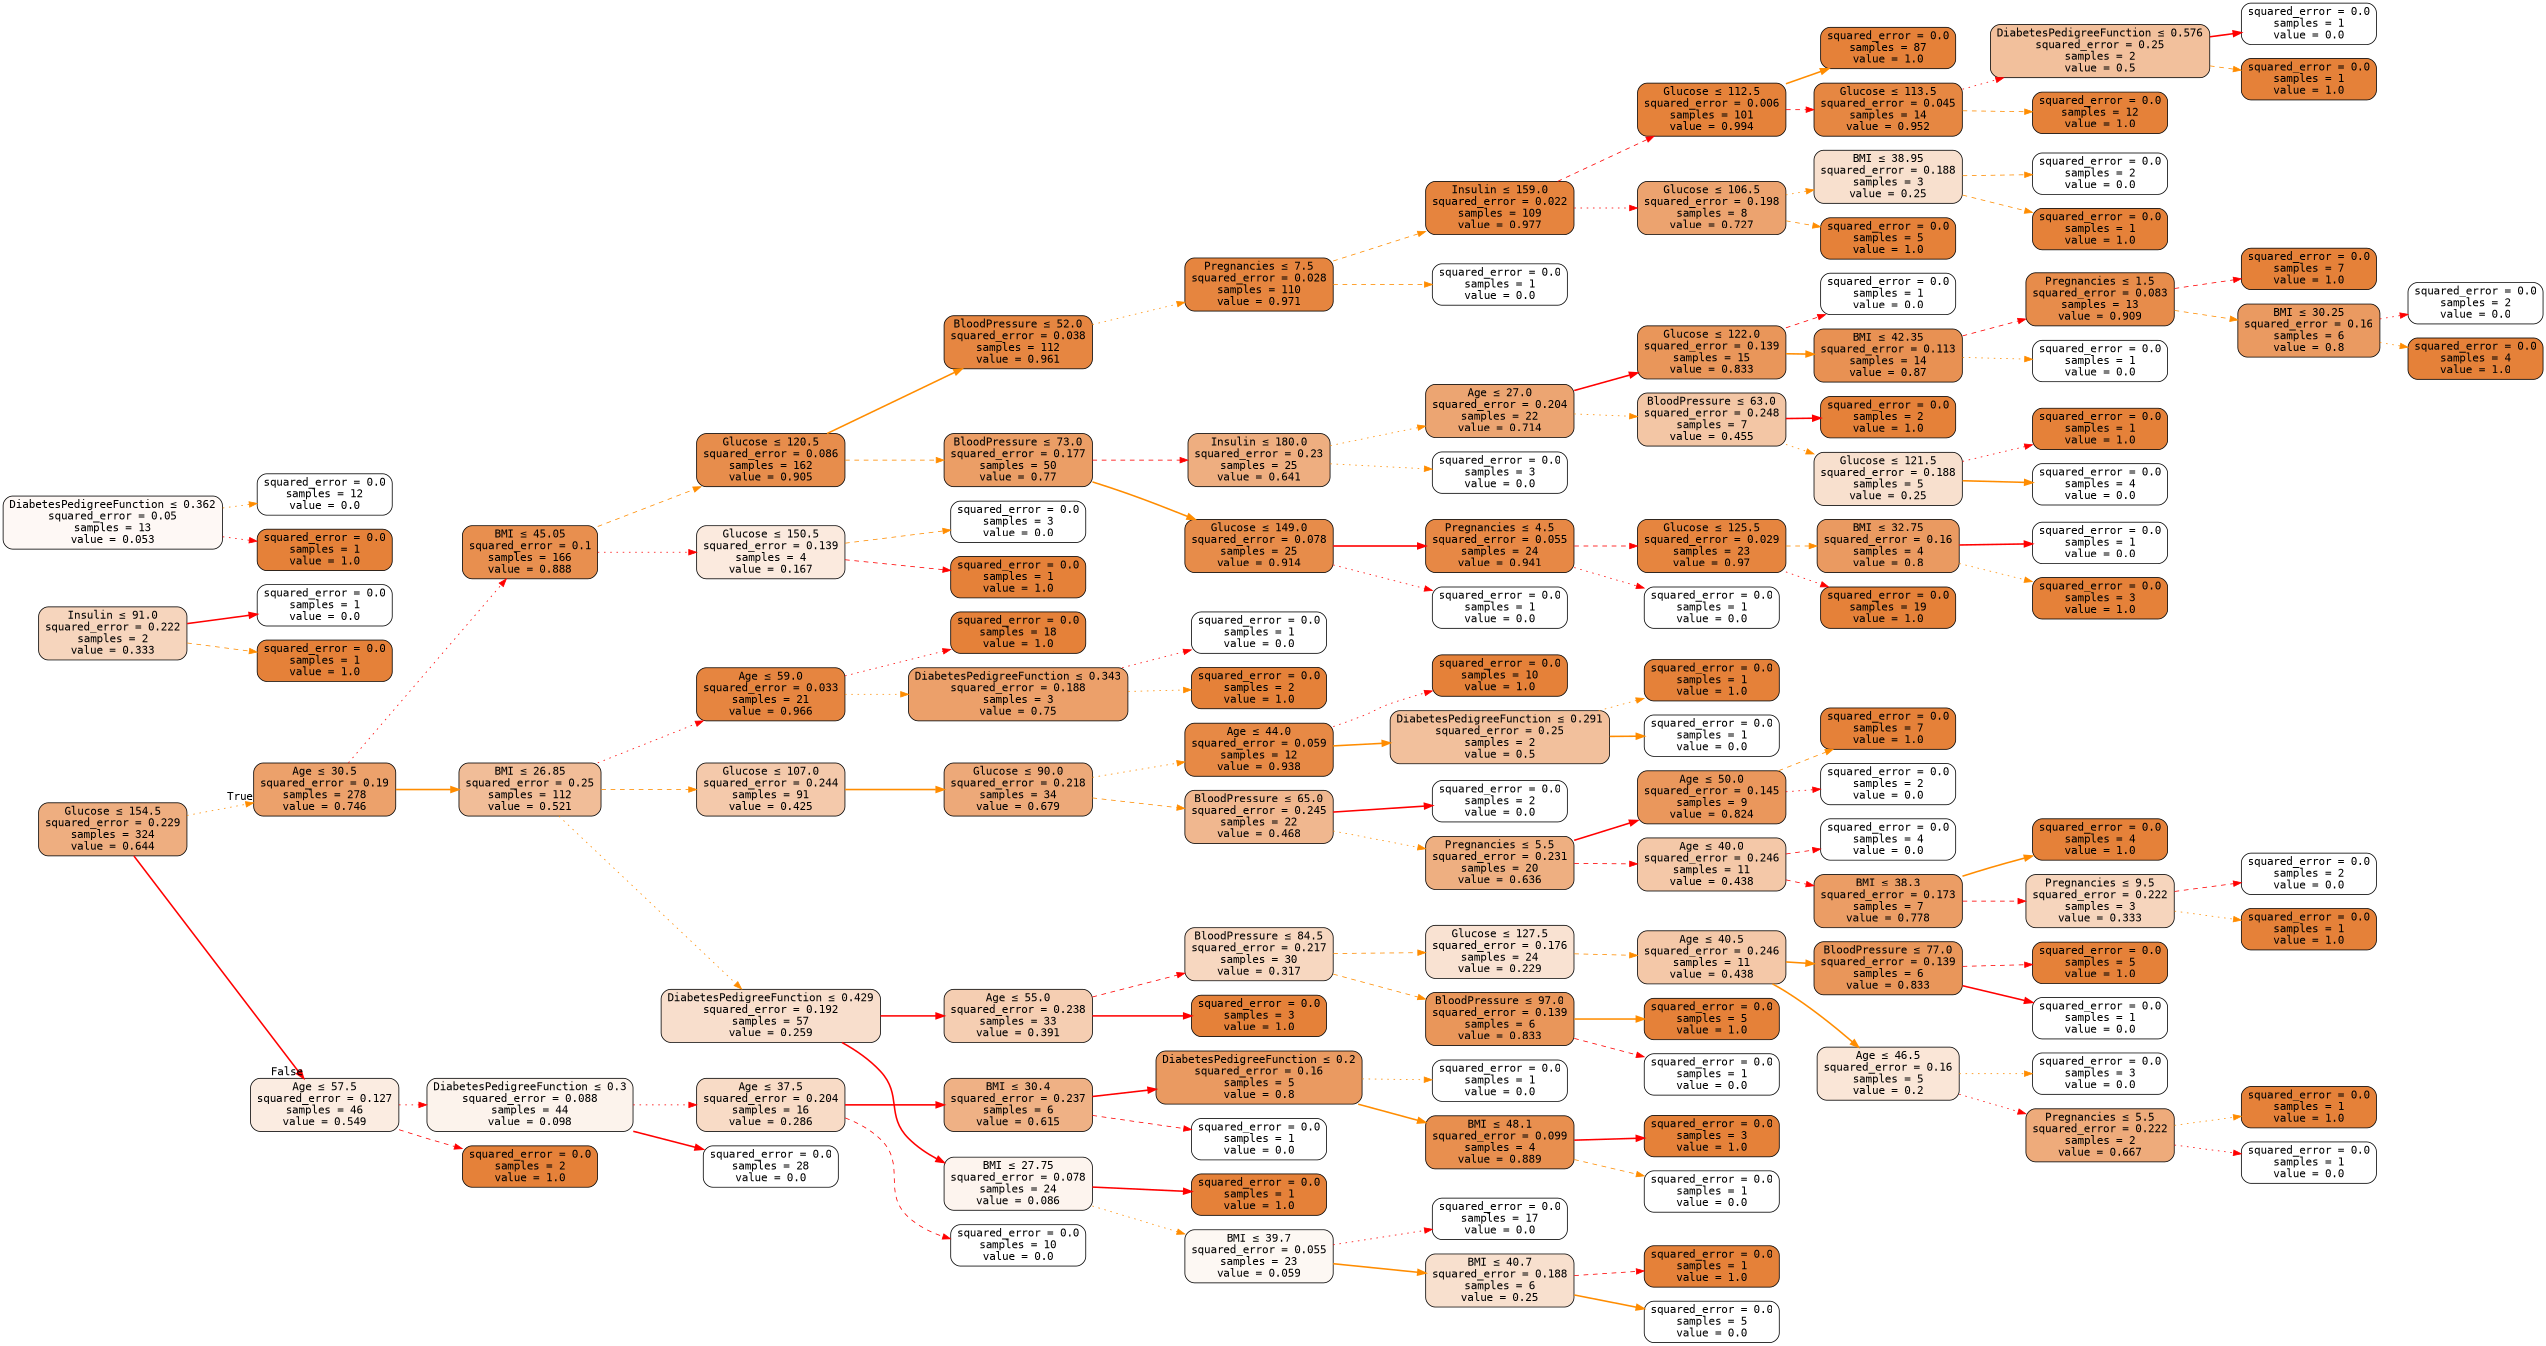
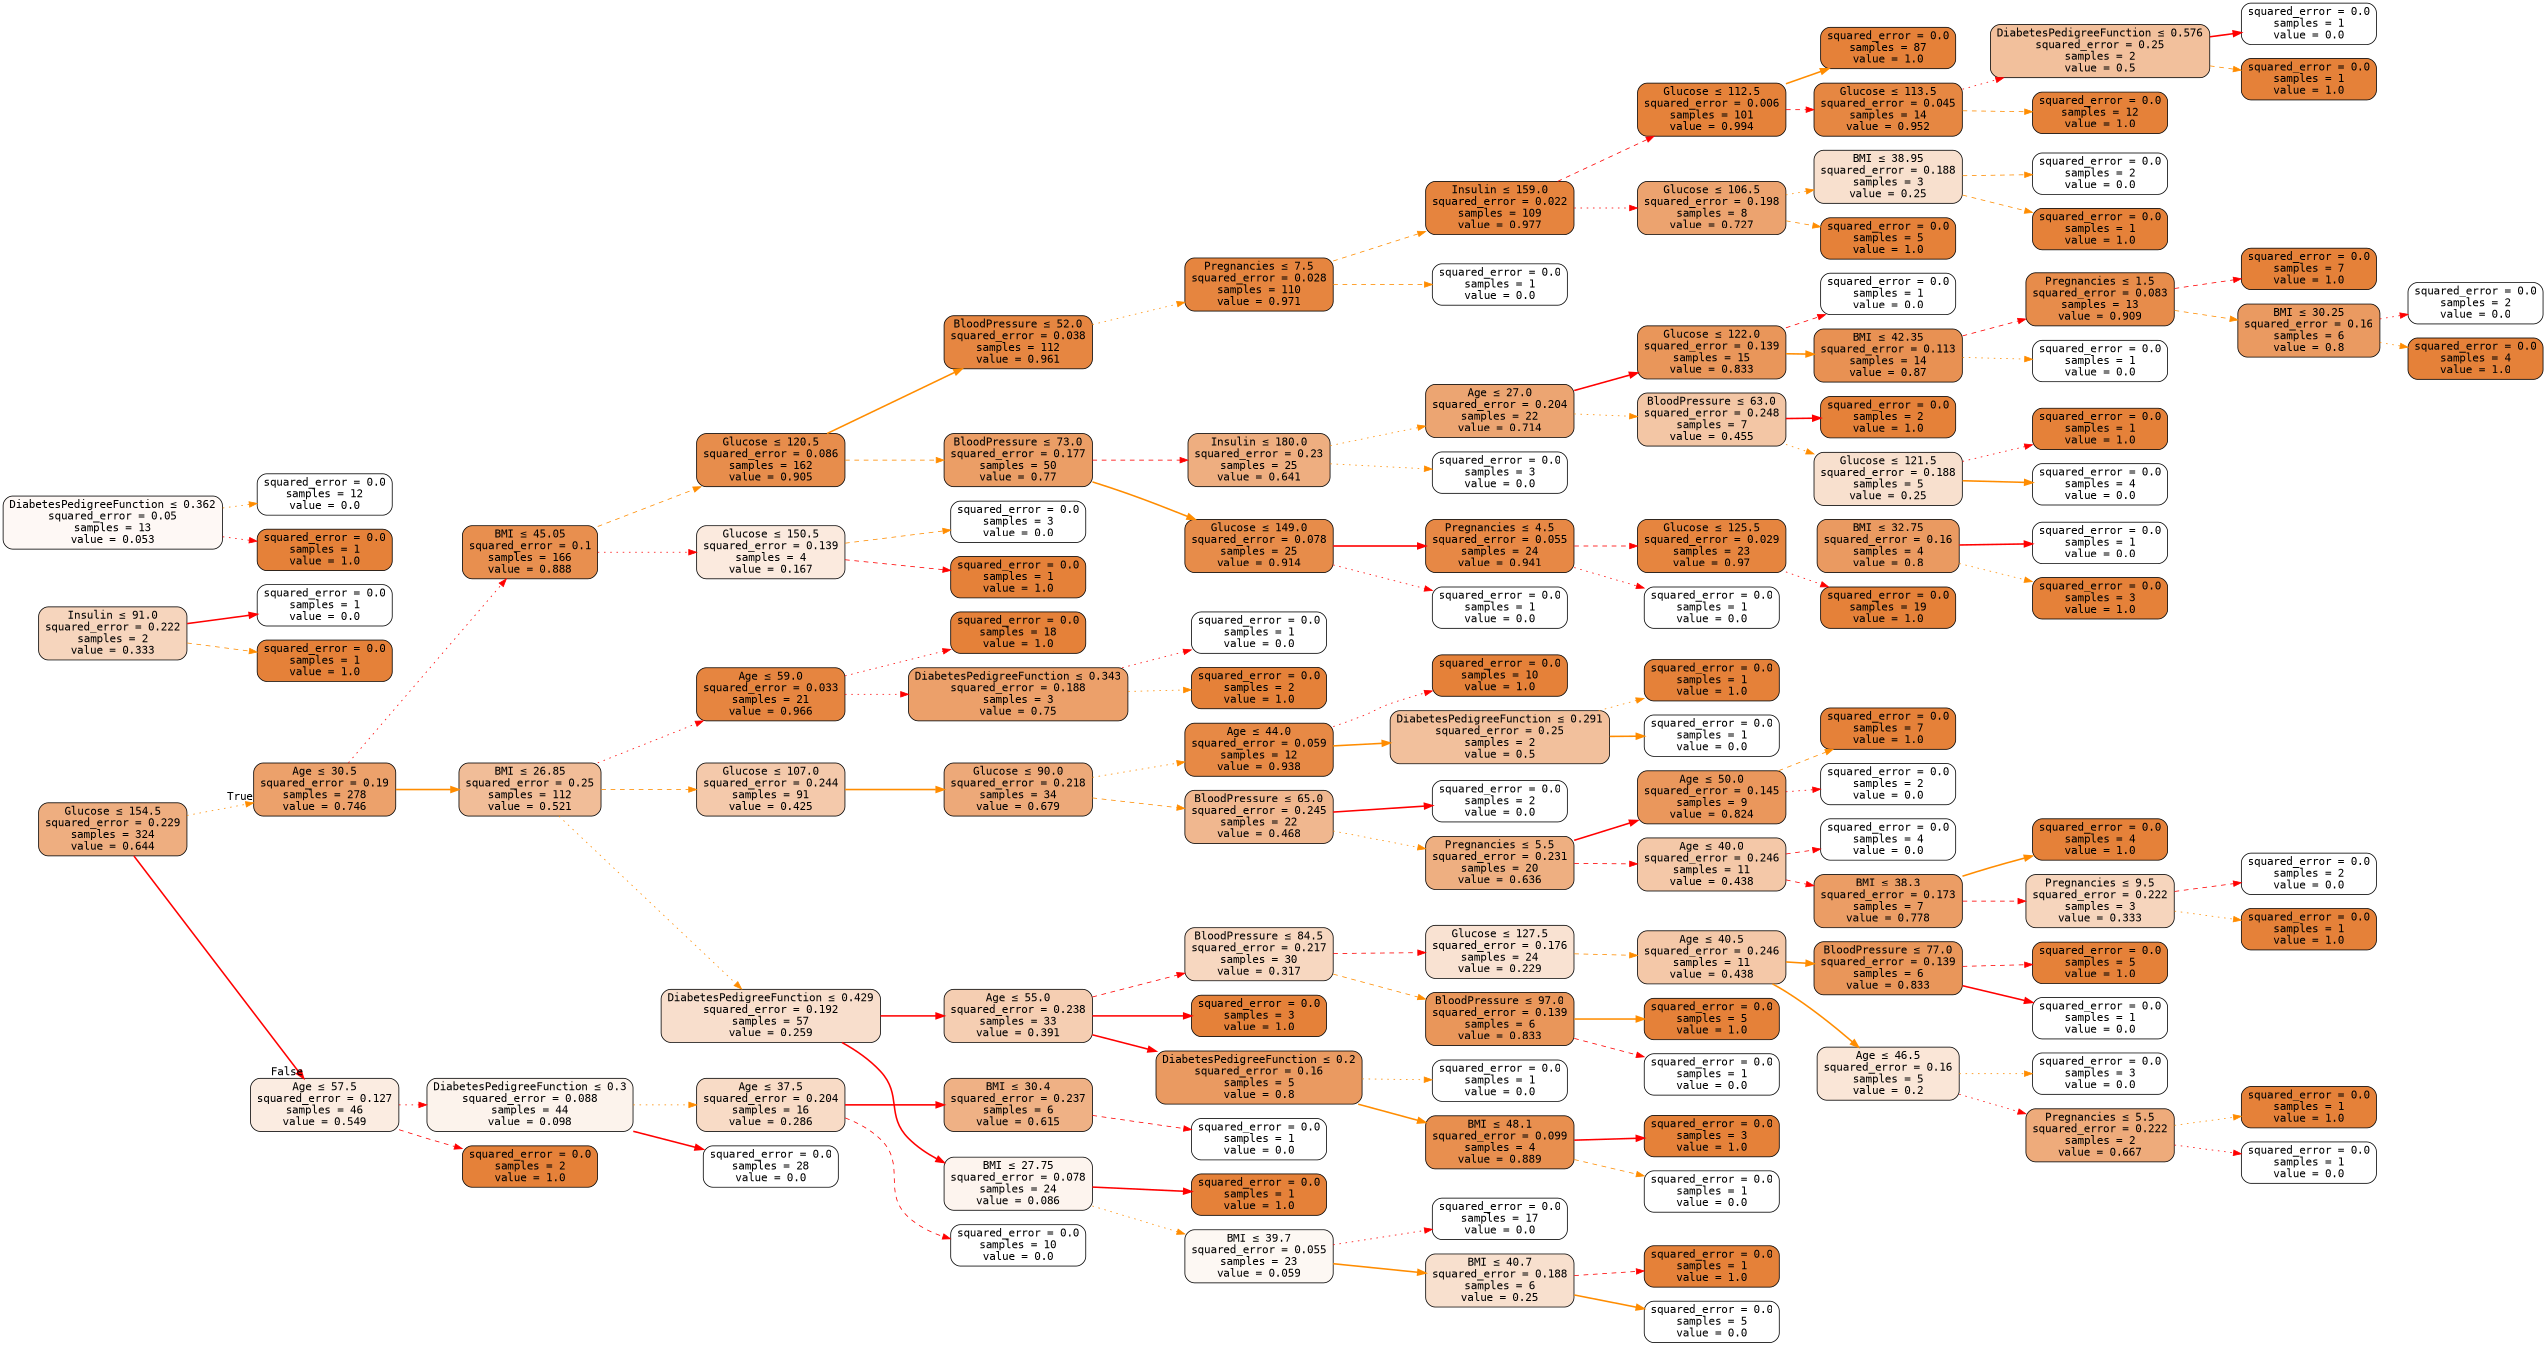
edge "Glucose ≤ 125.5" -> "BMI ≤ 32.75": removed
edge "Age ≤ 59.0" -> "DiabetesPedigreeFunction ≤ 0.343": color darkorange -> red
edge "BloodPressure ≤ 84.5" -> "Glucose ≤ 127.5": color darkorange -> red
edge "BMI ≤ 30.4" -> "DiabetesPedigreeFunction ≤ 0.2": now "Age ≤ 55.0" -> "DiabetesPedigreeFunction ≤ 0.2"
edge "DiabetesPedigreeFunction ≤ 0.3" -> "Age ≤ 37.5": color red -> darkorange
